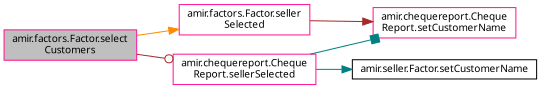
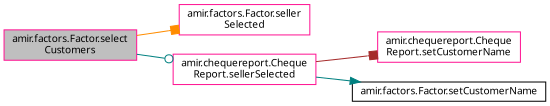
edge "amir.factors.Factor.seller Selected" -> "amir.chequereport.Cheque Report.setCustomerName": removed
edge "amir.factors.Factor.select Customers" -> "amir.factors.Factor.seller Selected": arrowhead normal -> box
edge "amir.chequereport.Cheque Report.sellerSelected" -> "amir.chequereport.Cheque Report.setCustomerName": color teal -> brown
edge "amir.factors.Factor.select Customers" -> "amir.chequereport.Cheque Report.sellerSelected": color brown -> teal
node "amir.seller.Factor.setCustomerName": label "amir.seller.Factor.setCustomerName" -> "amir.factors.Factor.setCustomerName"
